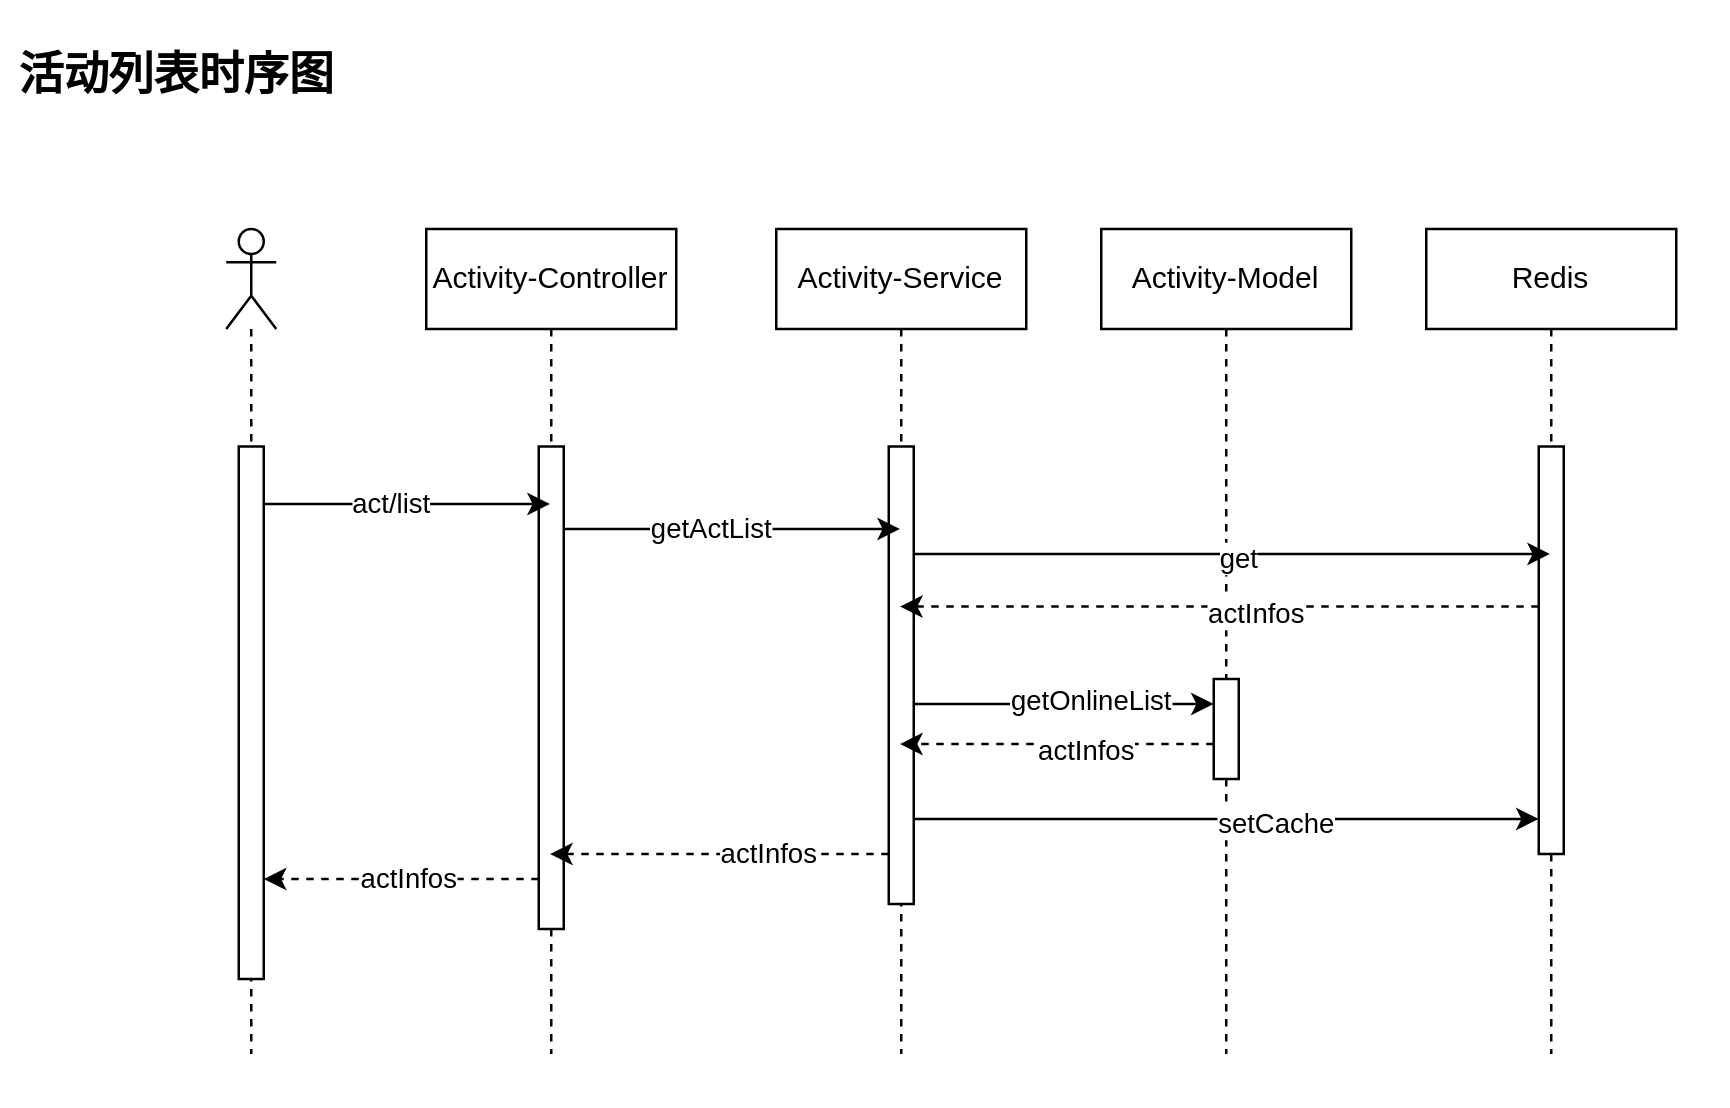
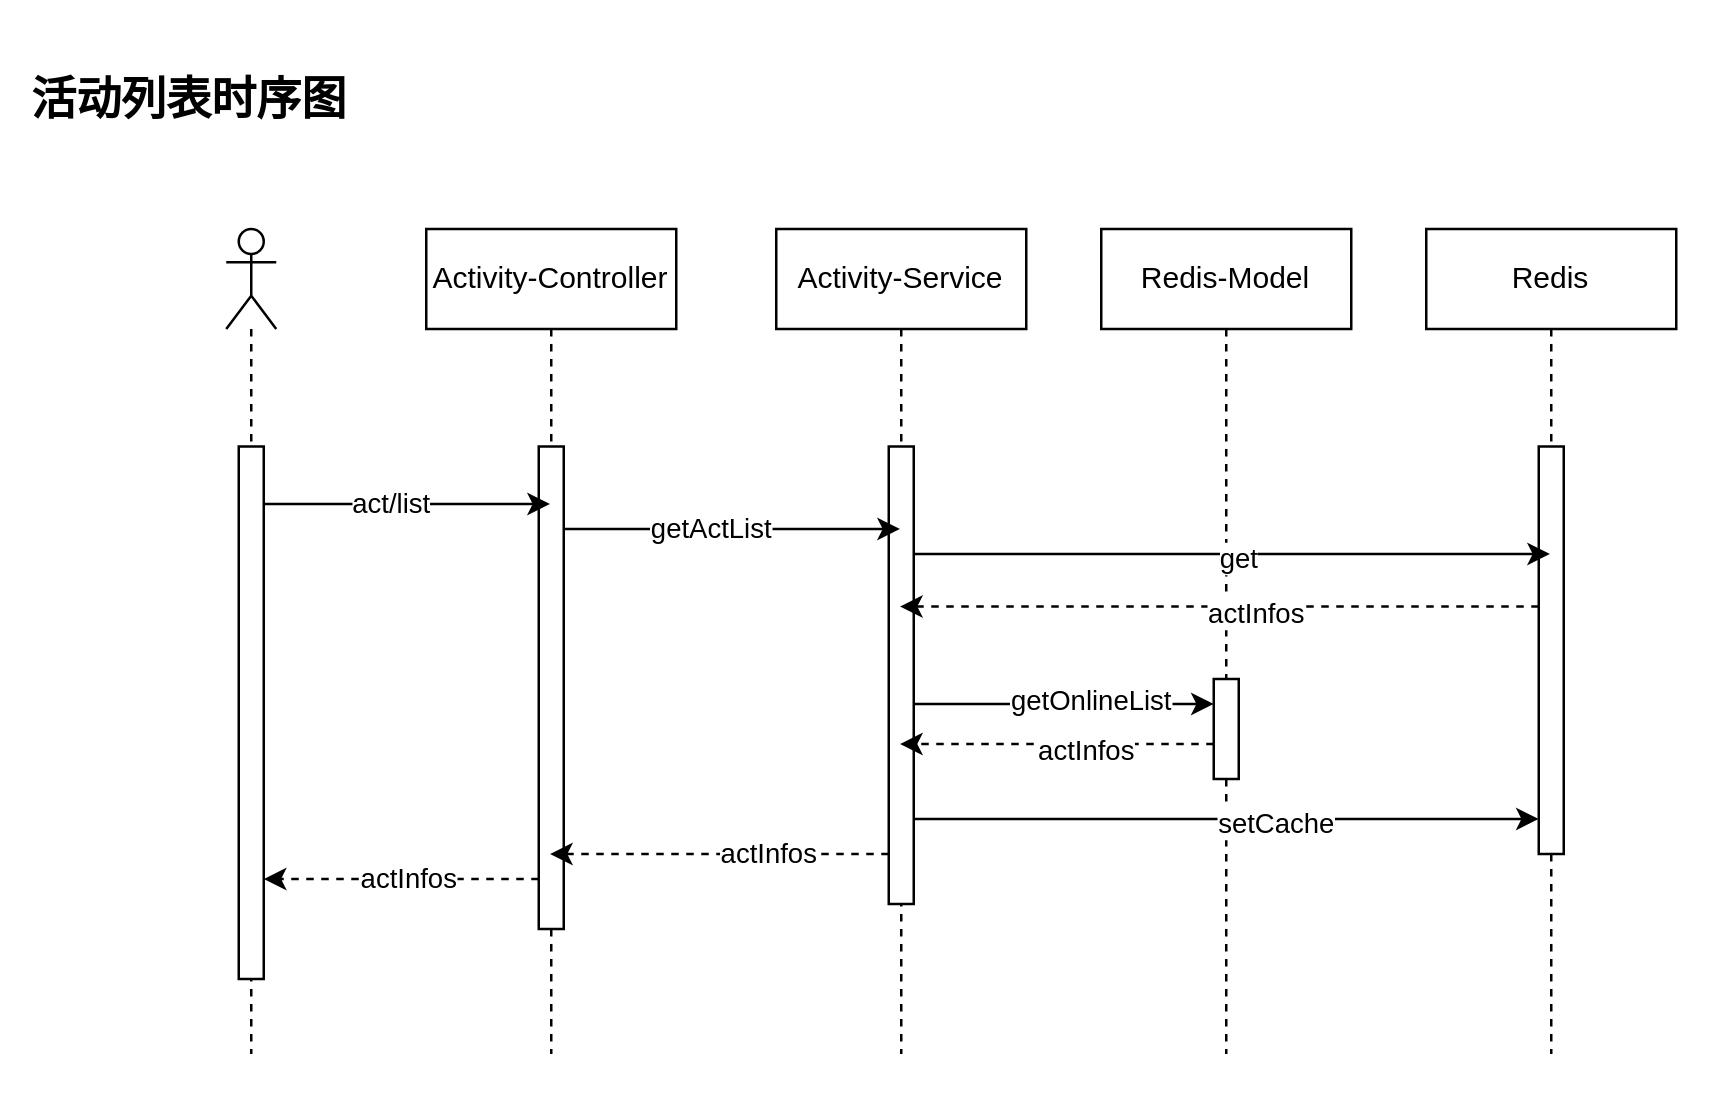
node "活动列表时序图": moved (176, 76) -> (189, 101)
node "Activity-Model": label "Activity-Model" -> "Redis-Model"
